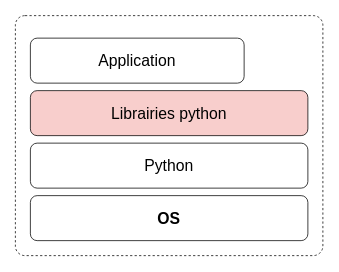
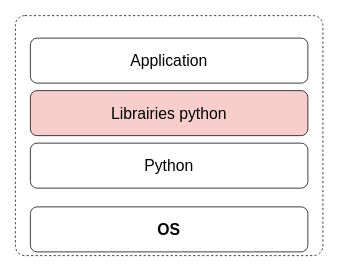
node "Application": size 214x45 -> 278x45
node "OS": moved (169, 218) -> (169, 229)
